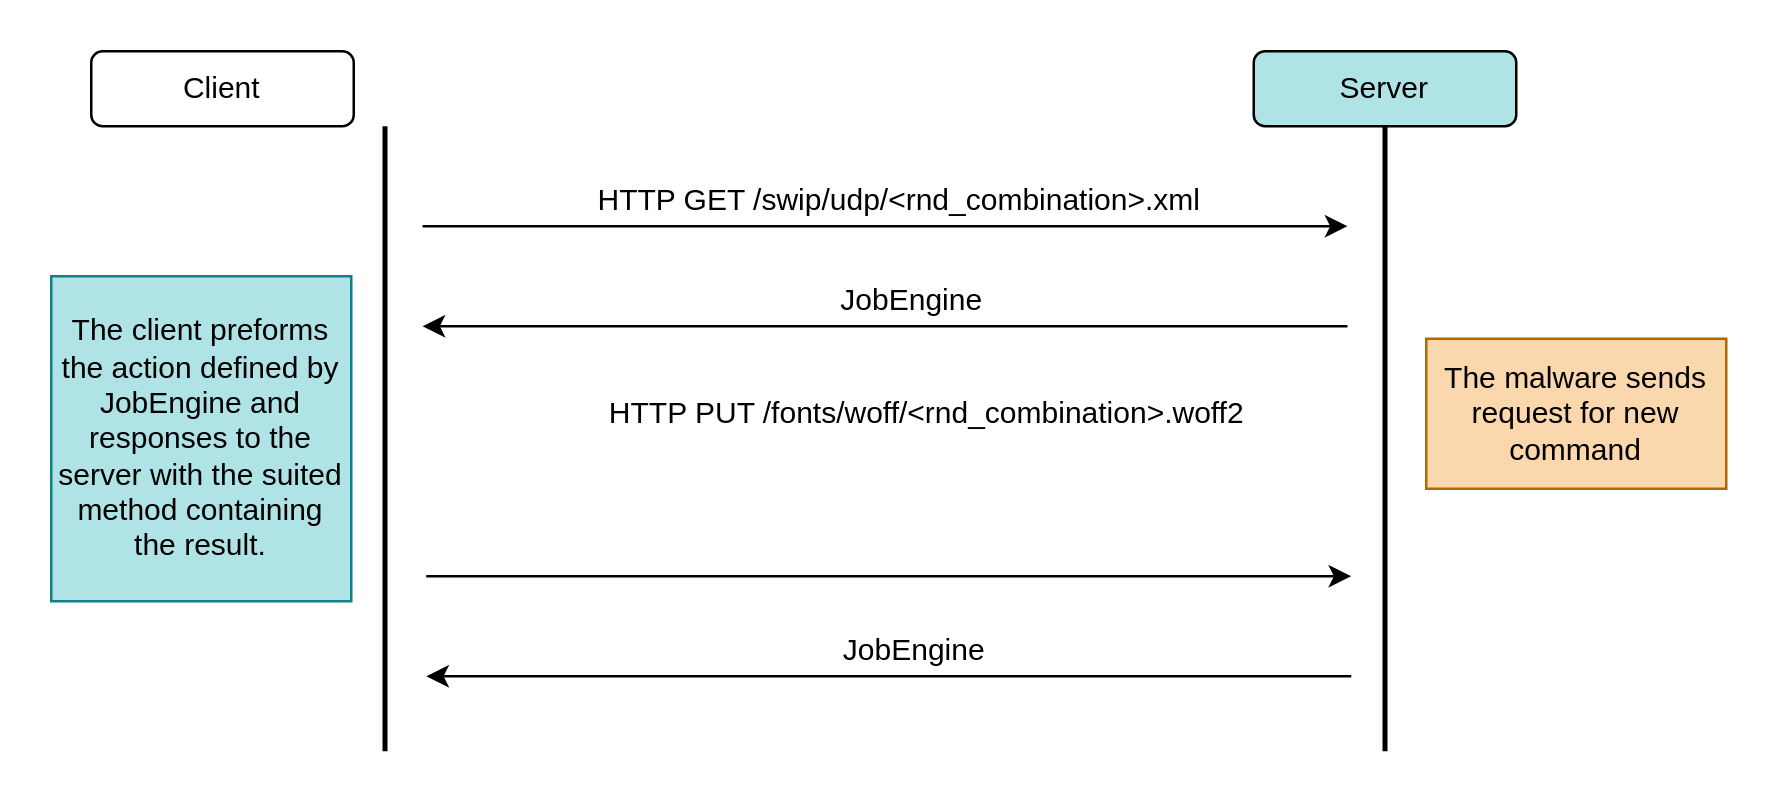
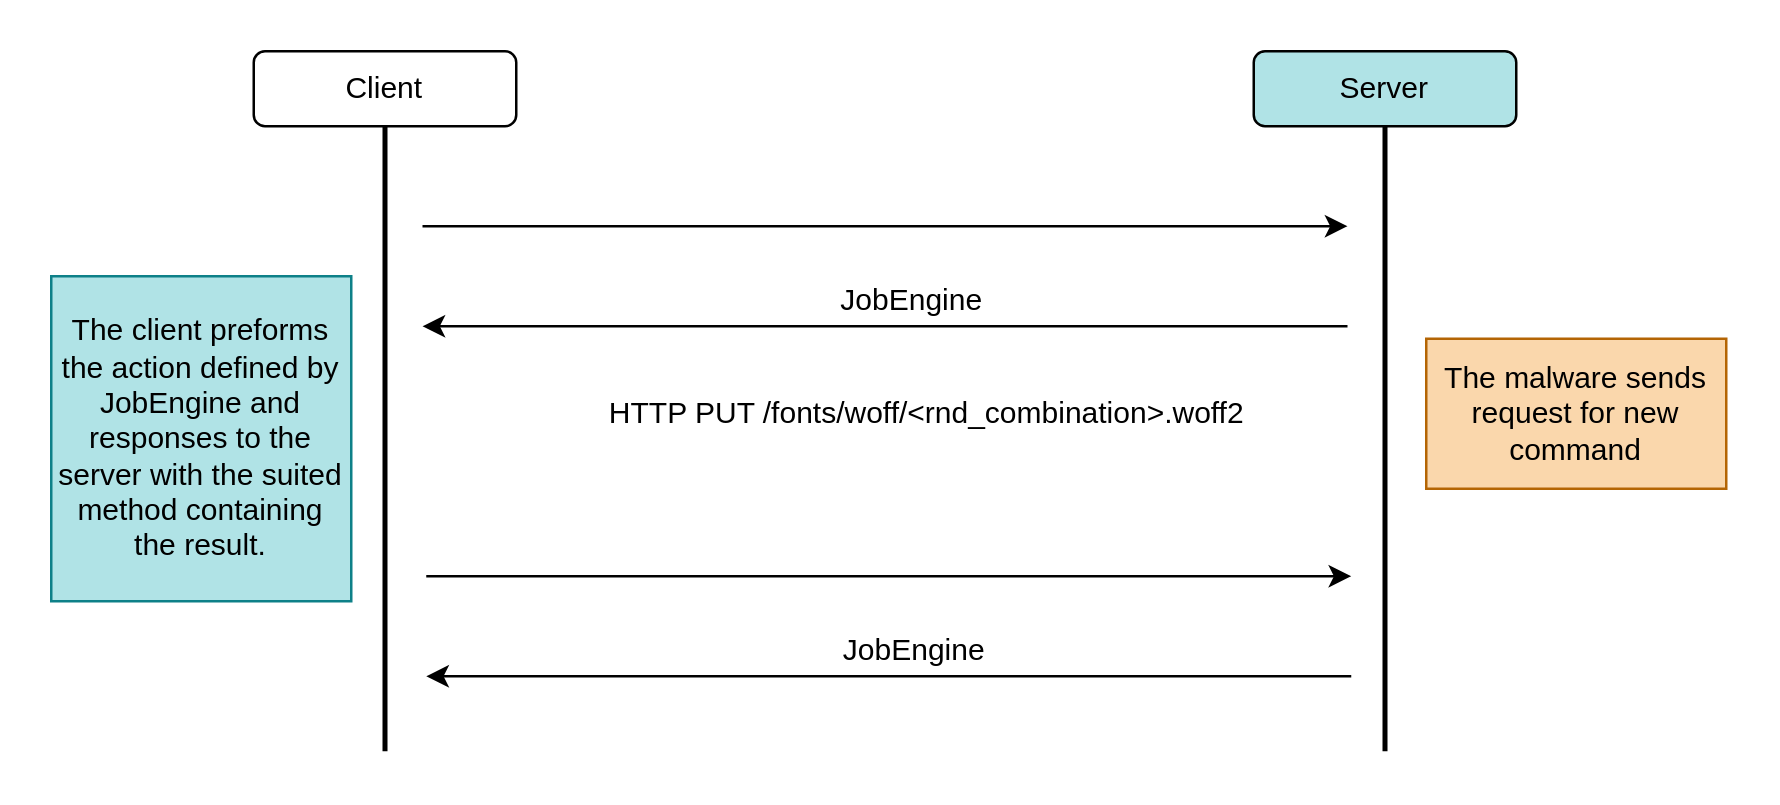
node "Client": moved (223, 89) -> (385, 89)
node "HTTP GET /swip/udp/<rnd_combination>.xml": removed
